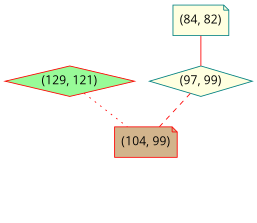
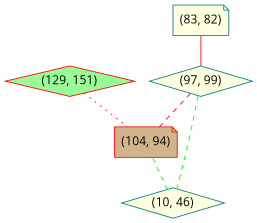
node "(84, 82)": label "(84, 82)" -> "(83, 82)"
node "(129, 121)": label "(129, 121)" -> "(129, 151)"
node "(104, 99)": label "(104, 99)" -> "(104, 94)"
node "(10, 46)": added
